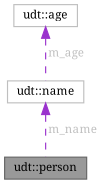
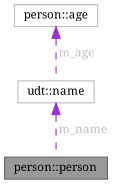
node "udt::age": label "udt::age" -> "person::age"
node "udt::person": label "udt::person" -> "person::person"
